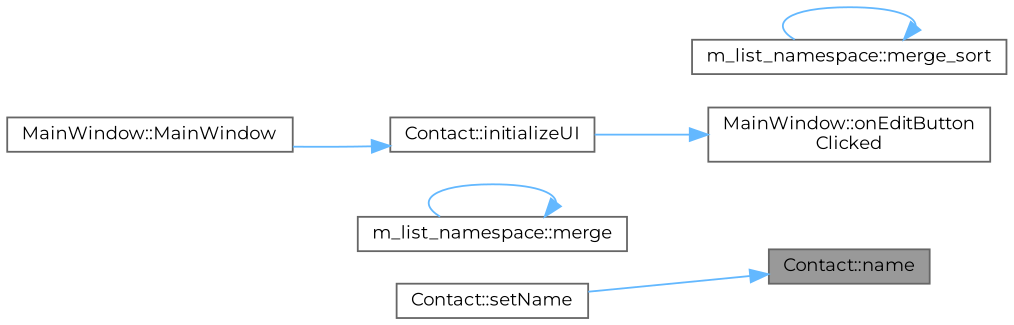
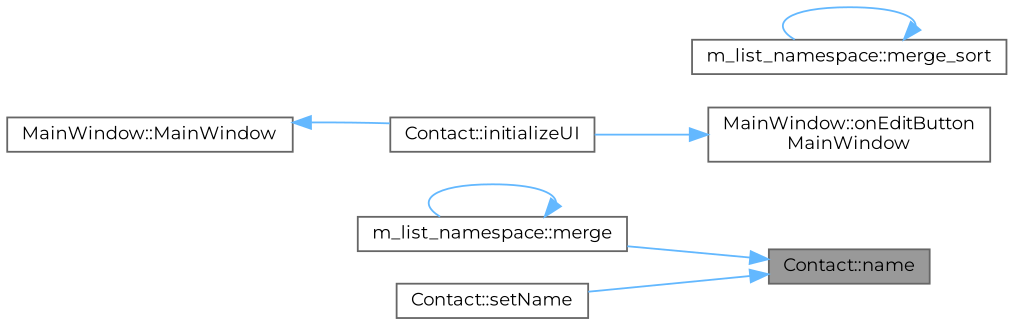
node "MainWindow::onEditButton Clicked": label "MainWindow::onEditButton Clicked" -> "MainWindow::onEditButton MainWindow"
edge "MainWindow::MainWindow" -> "Contact::initializeUI": reversed
edge "m_list_namespace::merge" -> "Contact::name": added
